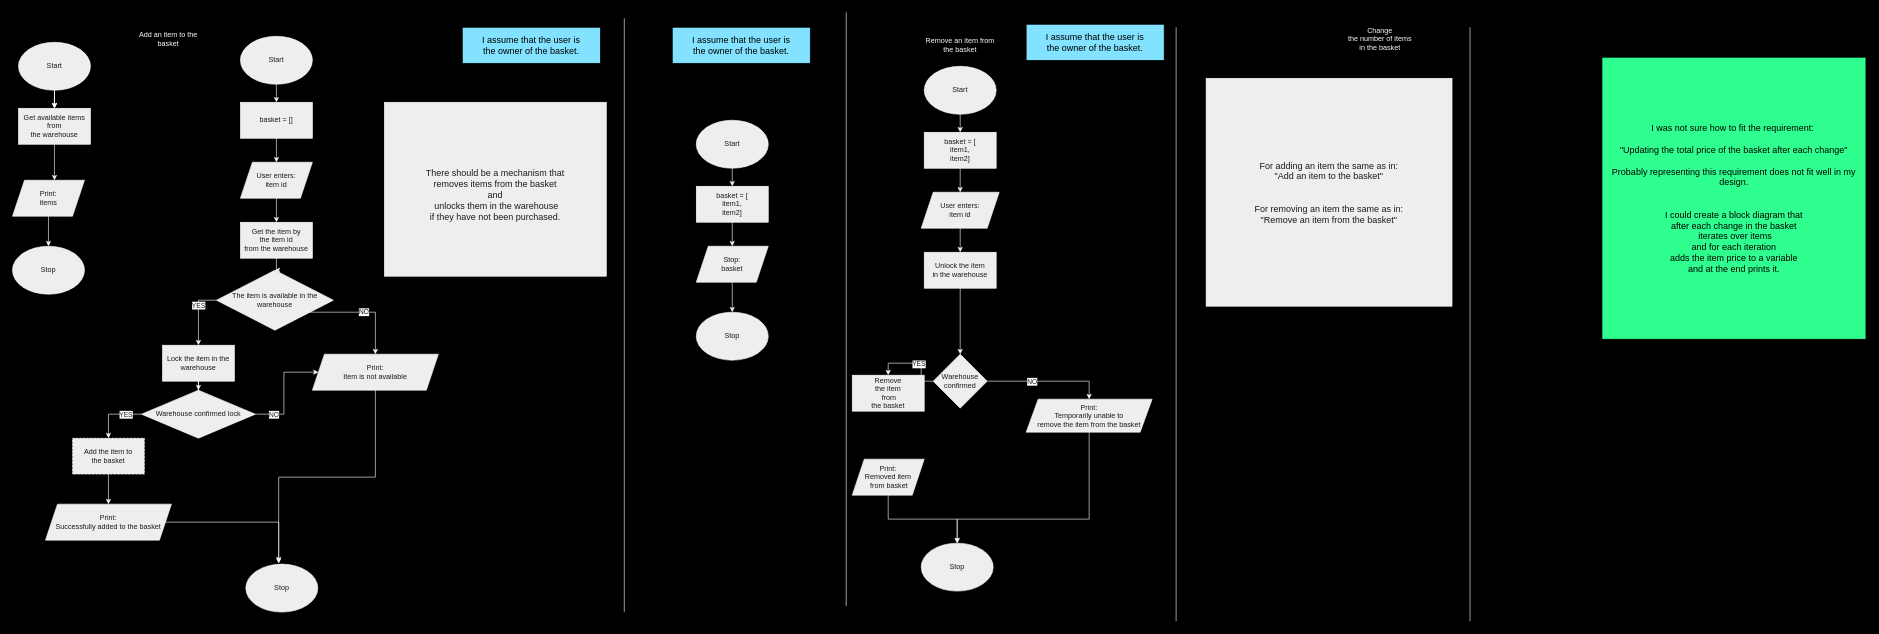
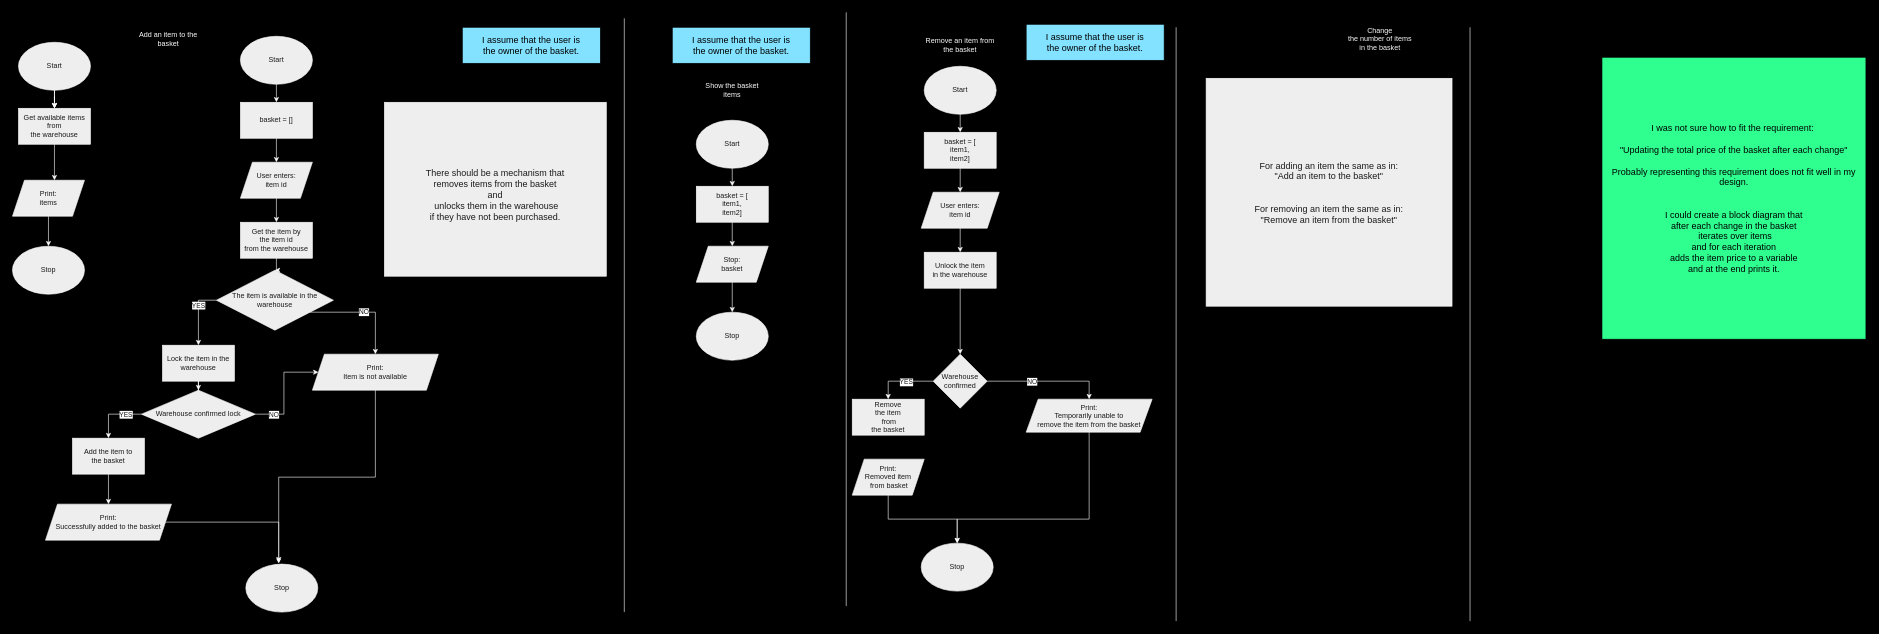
node "Show the basket items": added
node "Remove the item from the basket": moved (888, 393) -> (888, 417)
node "Add the item to the basket": style dashed -> solid
